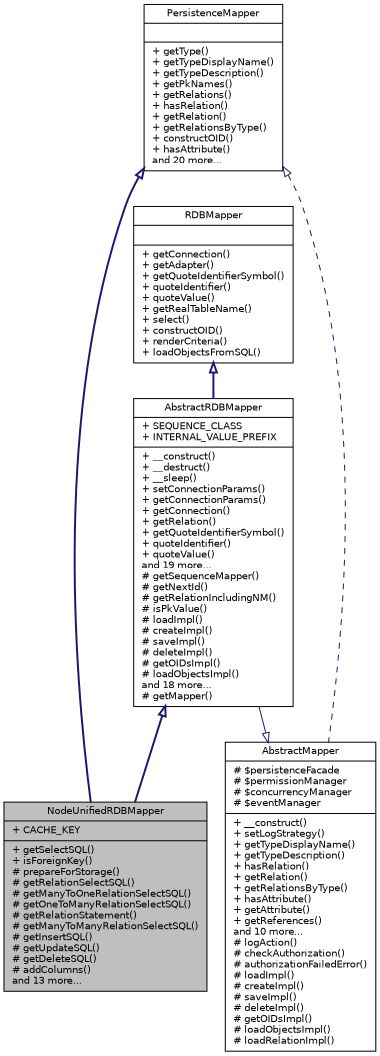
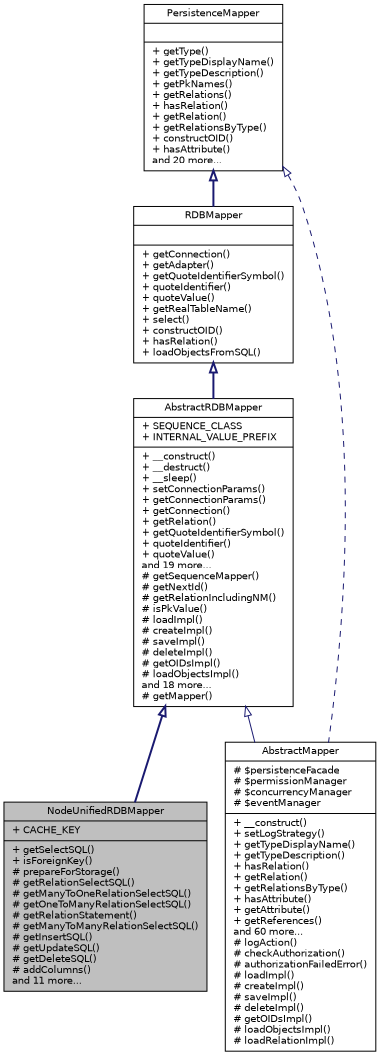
node "RDBMapper": text "+ renderCriteria()" -> "+ hasRelation()"
edge "NodeUnifiedRDBMapper" -> "PersistenceMapper": now "RDBMapper" -> "PersistenceMapper"
edge "AbstractRDBMapper" -> "AbstractMapper": reversed
node "AbstractMapper": text "and 10 more..." -> "and 60 more..."
node "NodeUnifiedRDBMapper": text "and 13 more..." -> "and 11 more..."
